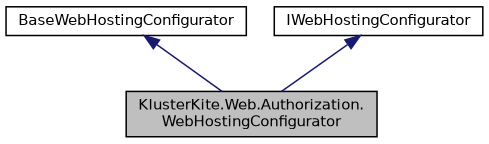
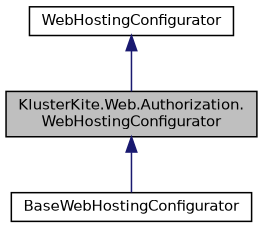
node "IWebHostingConfigurator": label "IWebHostingConfigurator" -> "WebHostingConfigurator"
edge "KlusterKite.Web.Authorization. WebHostingConfigurator" -> "BaseWebHostingConfigurator": reversed
